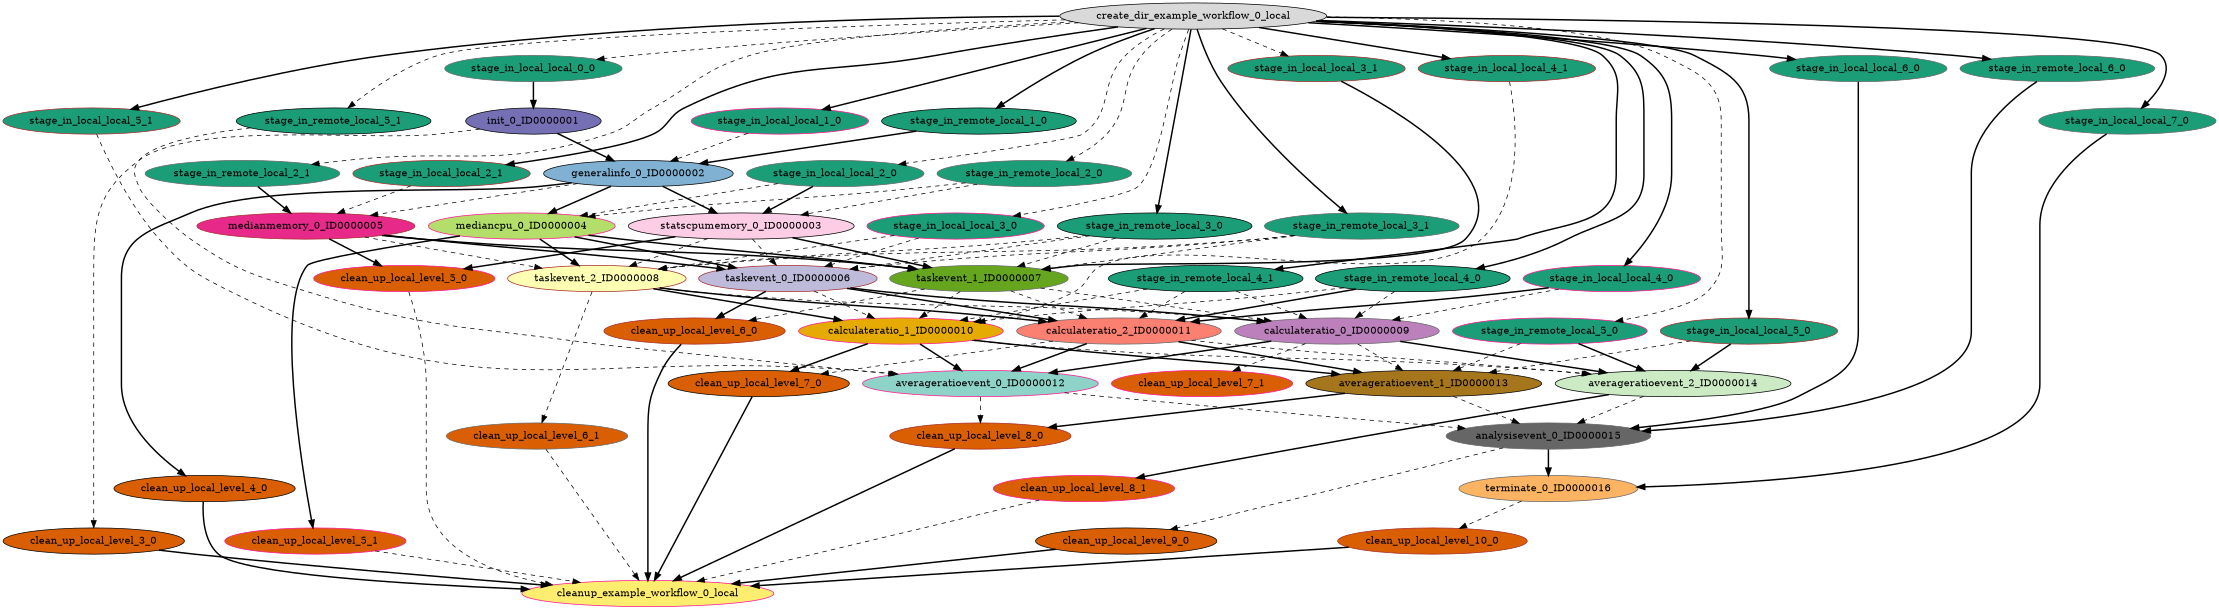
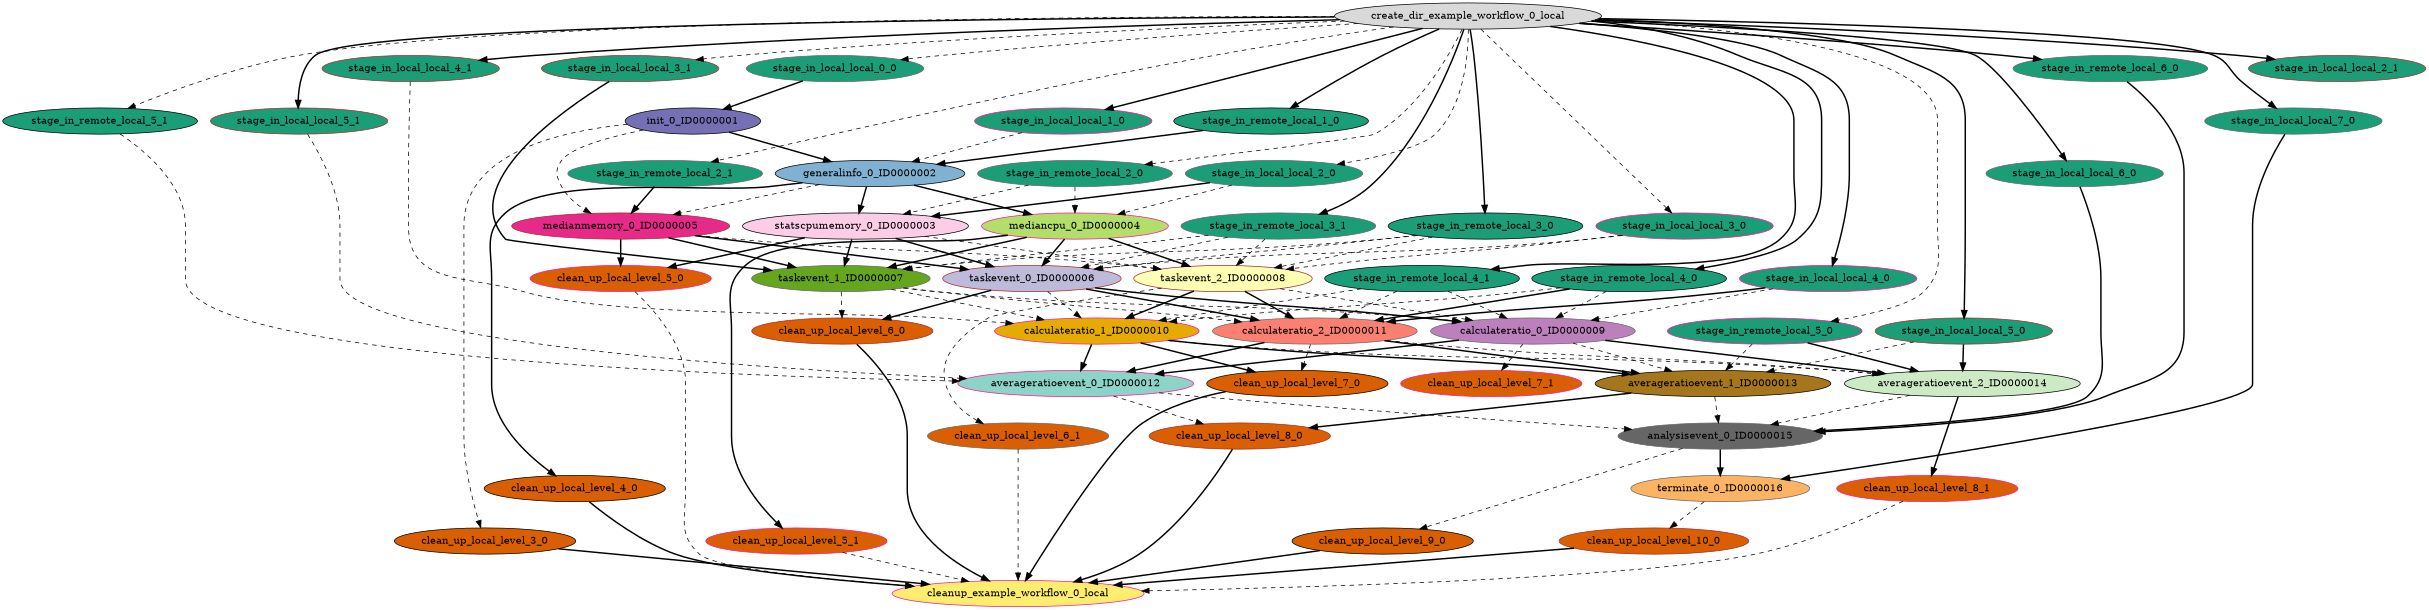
edge "stage_in_local_local_2_1" -> "medianmemory_0_ID0000005": now "init_0_ID0000001" -> "medianmemory_0_ID0000005"
edge "statscpumemory_0_ID0000003" -> "taskevent_0_ID0000006": style dashed -> bold
